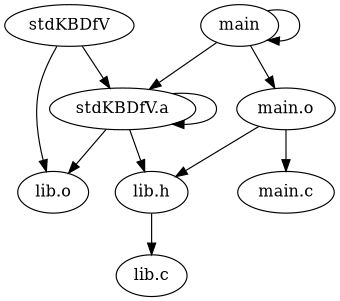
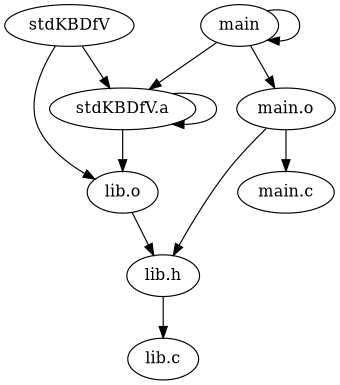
edge "stdKBDfV.a" -> "lib.h": now "lib.o" -> "lib.h"
